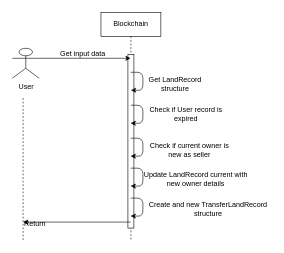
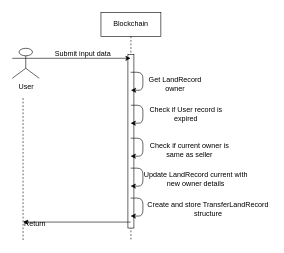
node "Get input data": label "Get input data" -> "Submit input data"
node "Get LandRecord structure": label "Get LandRecord structure" -> "Get LandRecord owner"
node "Check if current owner is new as seller": label "Check if current owner is new as seller" -> "Check if current owner is same as seller"
node "Create and new TransferLandRecord structure": label "Create and new TransferLandRecord structure" -> "Create and store TransferLandRecord structure"
